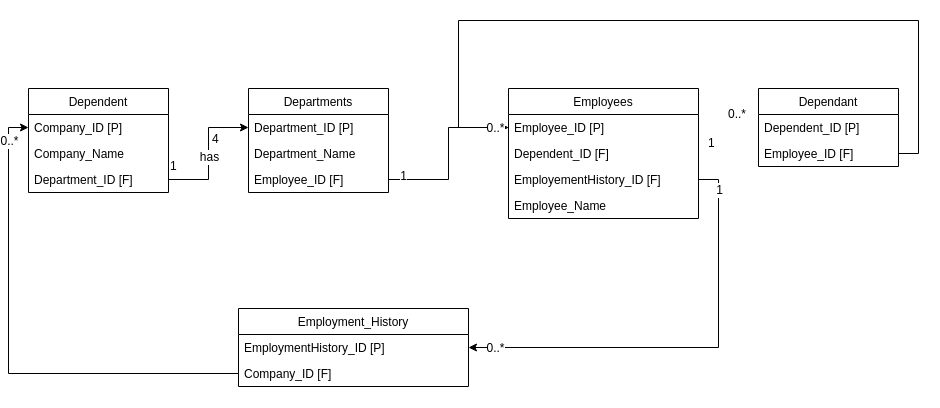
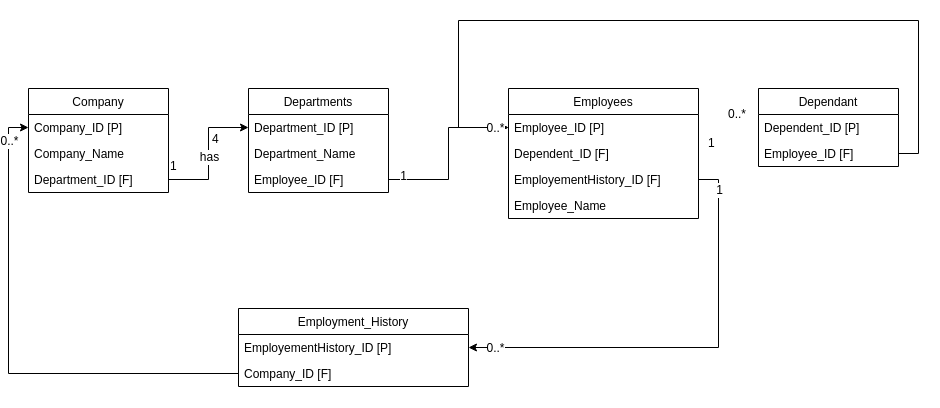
node "Dependent": label "Dependent" -> "Company"
node "EmploymentHistory_ID [P]": label "EmploymentHistory_ID [P]" -> "EmployementHistory_ID [P]"
